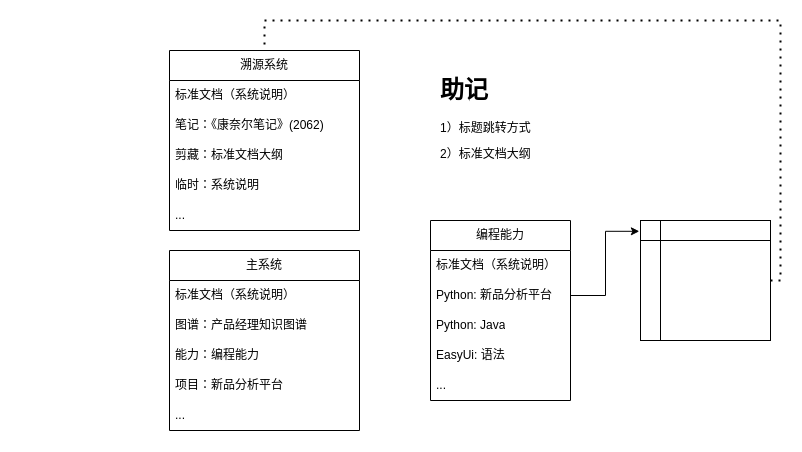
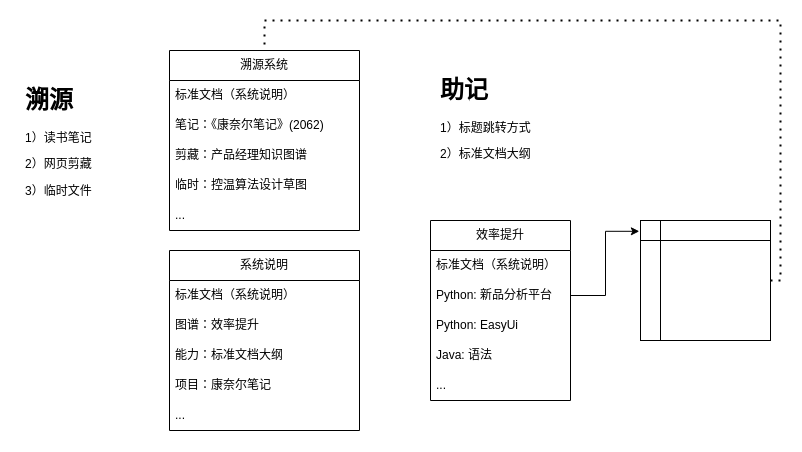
node "溯源1）读书笔记 2）网页剪藏 3）临时文件": added
node "剪藏：标准文档大纲": label "剪藏：标准文档大纲" -> "剪藏：产品经理知识图谱"
node "临时：系统说明": label "临时：系统说明" -> "临时：控温算法设计草图"
node "编程能力": label "编程能力" -> "效率提升"
node "主系统": label "主系统" -> "系统说明"
node "图谱：产品经理知识图谱": label "图谱：产品经理知识图谱" -> "图谱：效率提升"
node "Python: Java": label "Python: Java" -> "Python: EasyUi"
node "能力：编程能力": label "能力：编程能力" -> "能力：标准文档大纲"
node "EasyUi: 语法": label "EasyUi: 语法" -> "Java: 语法"
node "项目：新品分析平台": label "项目：新品分析平台" -> "项目：康奈尔笔记"
